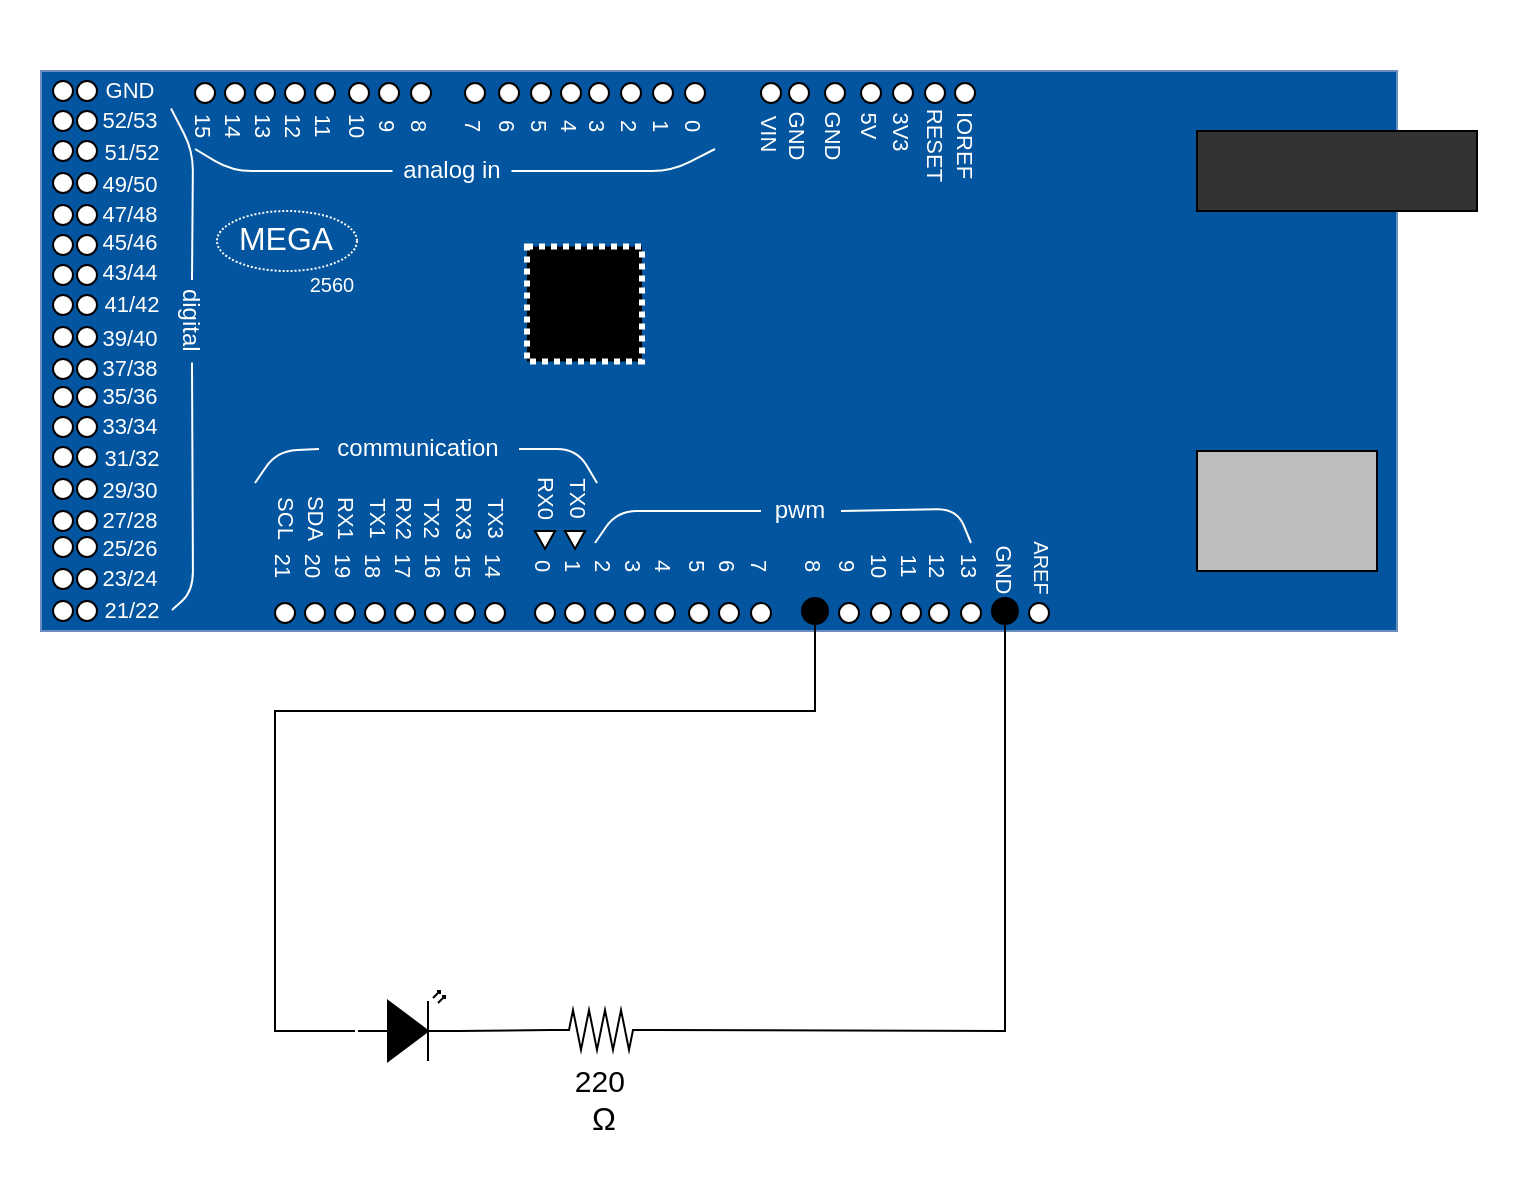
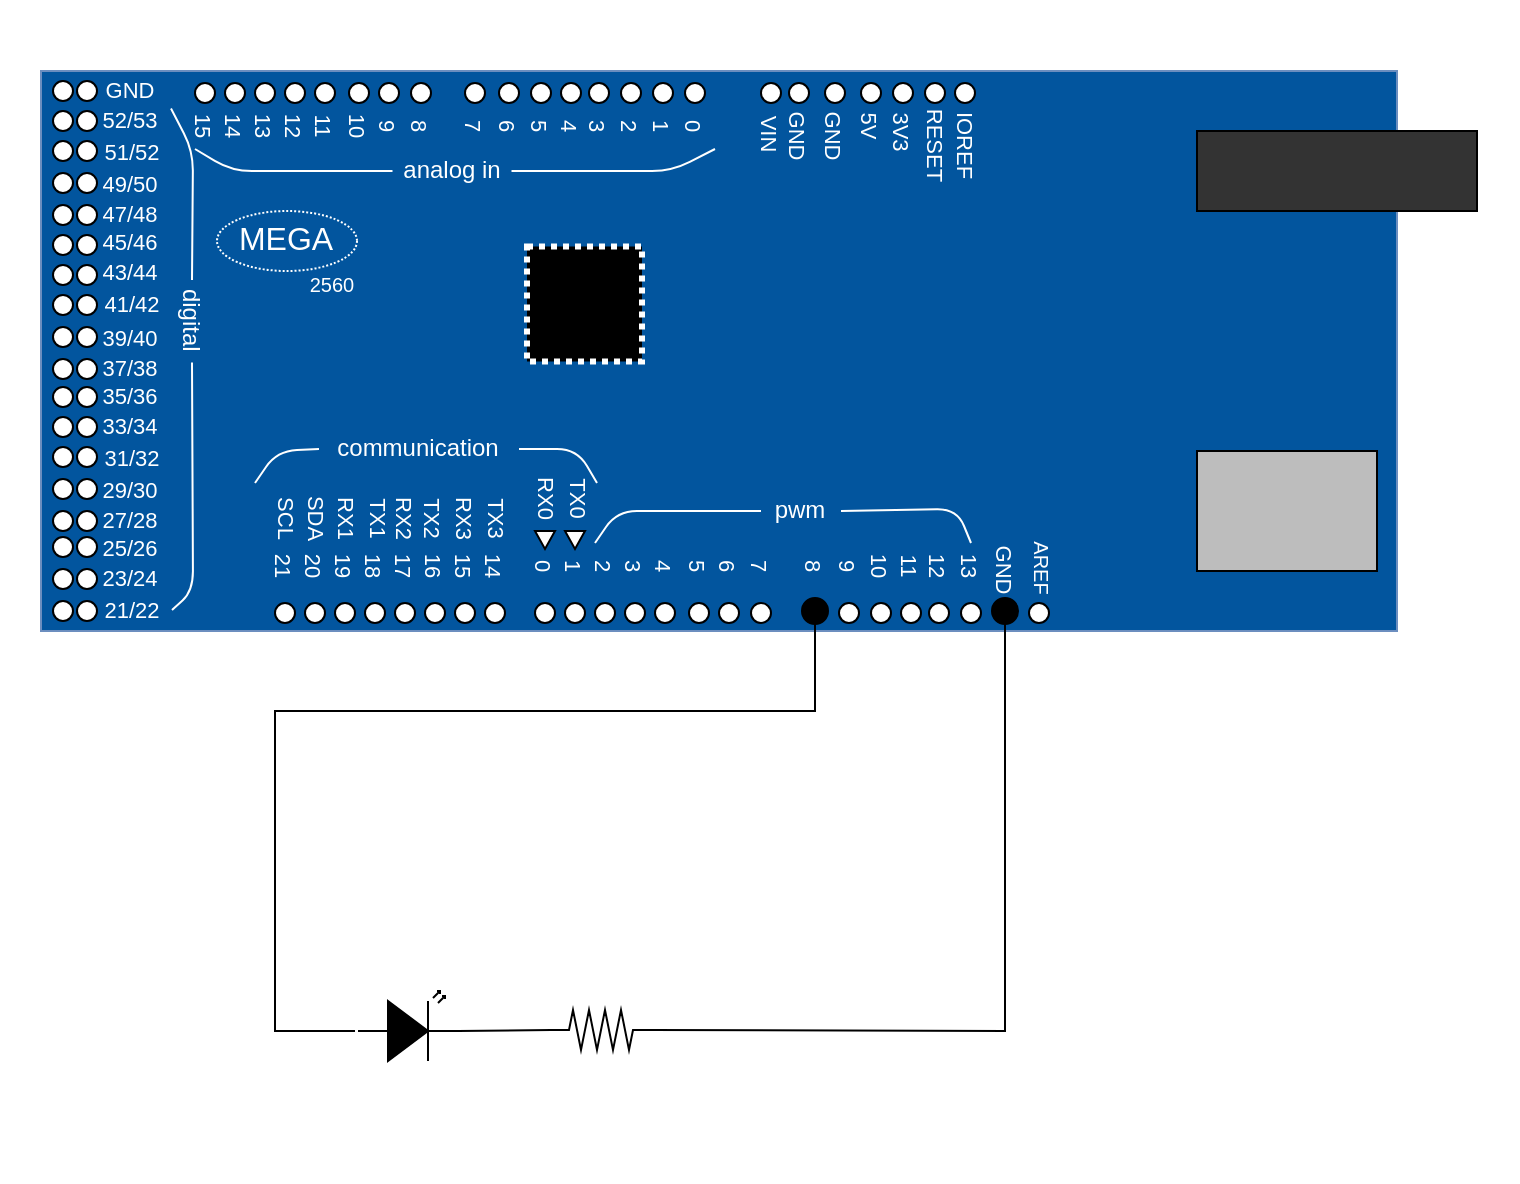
node "220 Ω": removed
